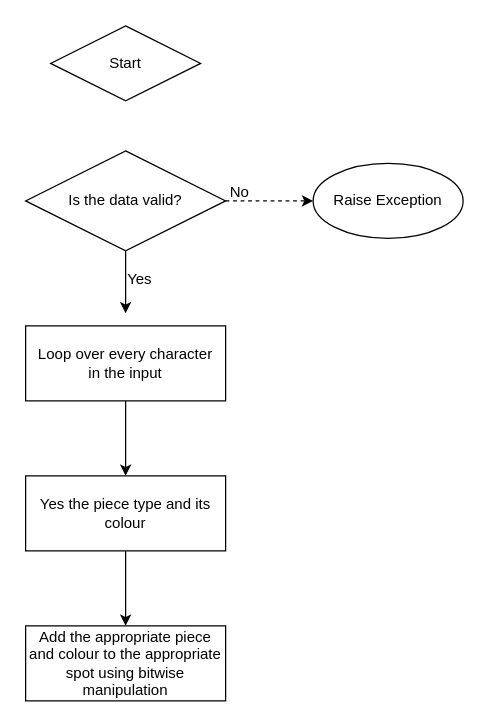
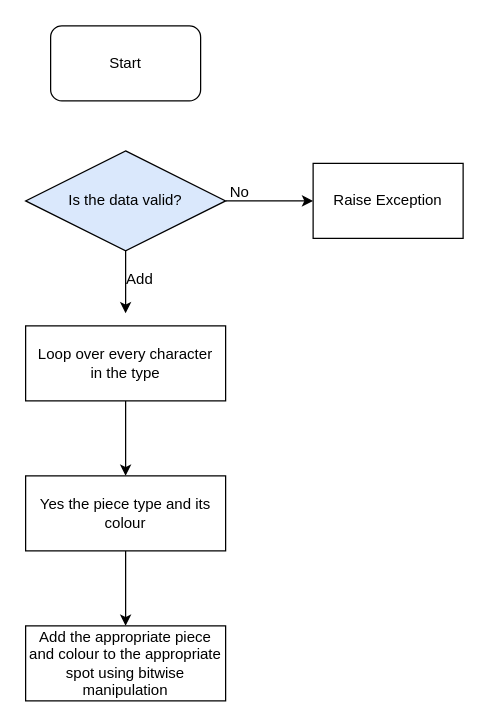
node "Start": shape diamond -> rounded rectangle
node "Is the data valid?": fillcolor #ffffff -> #dae8fc
edge "Is the data valid?" -> "Raise Exception": style dashed -> solid
node "Raise Exception": shape ellipse -> rectangle
node "Yes": label "Yes" -> "Add"
node "Loop over every character in the input": label "Loop over every character in the input" -> "Loop over every character in the type"
